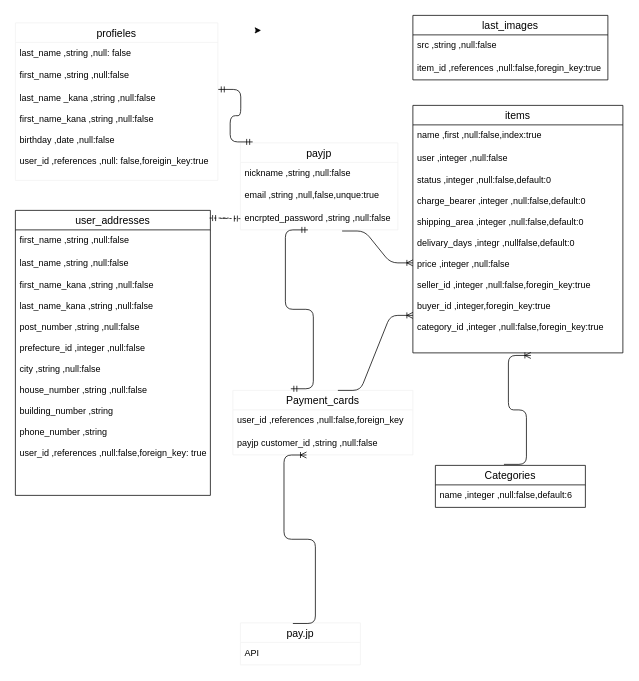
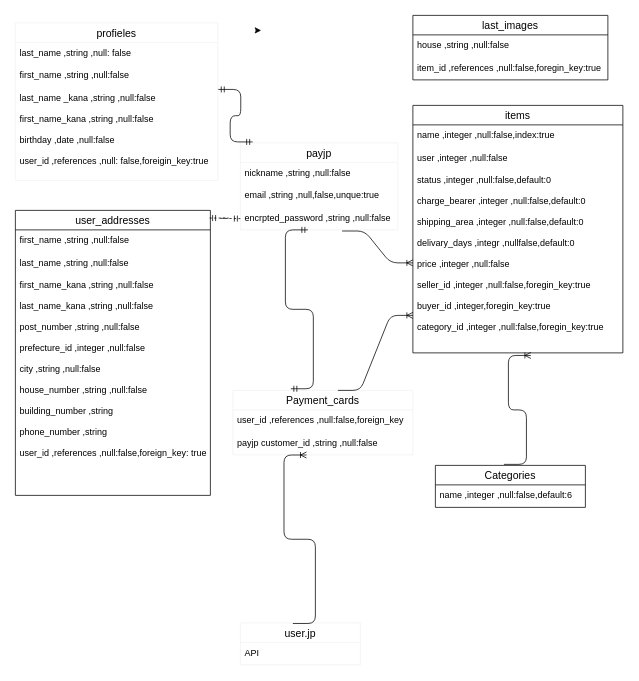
node "src ,string ,null:false": label "src ,string ,null:false" -> "house ,string ,null:false"
node "name ,first ,null:false,index:true": label "name ,first ,null:false,index:true" -> "name ,integer ,null:false,index:true"
node "pay.jp": label "pay.jp" -> "user.jp"
